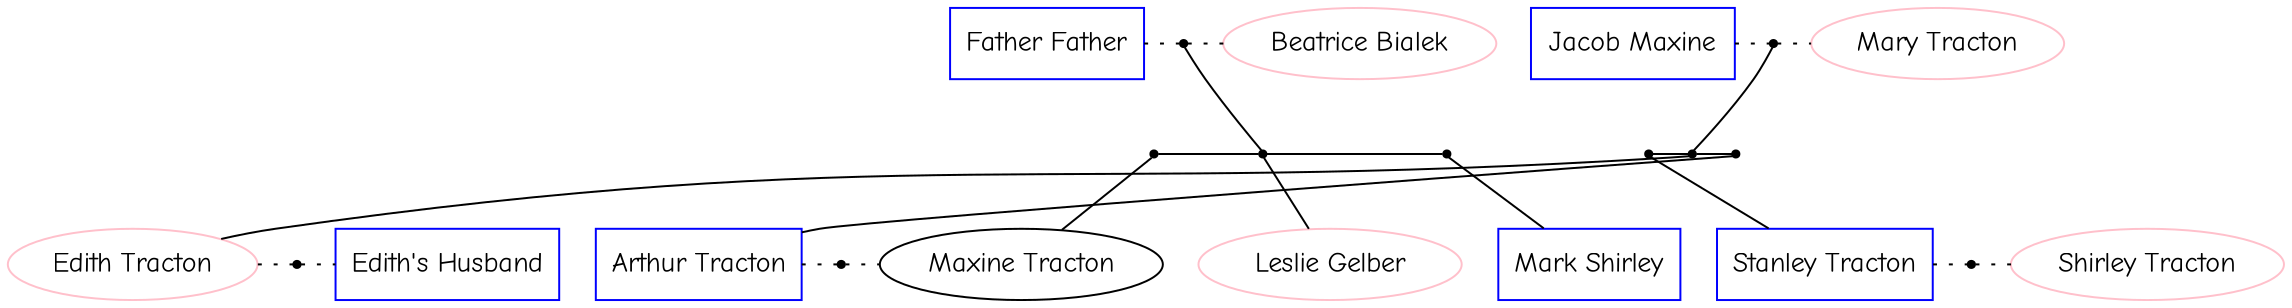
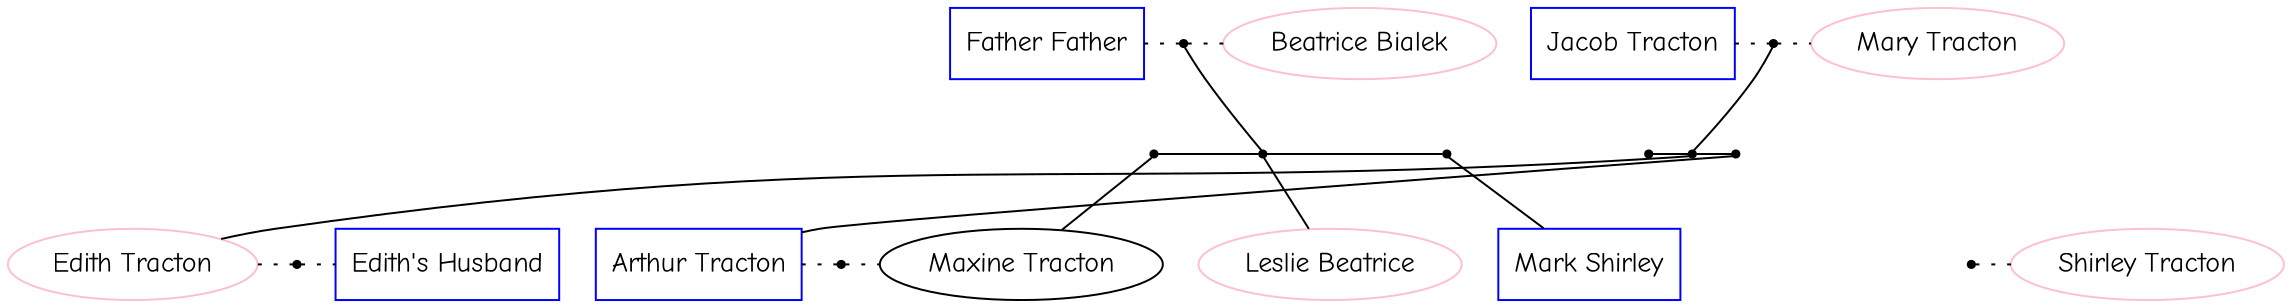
node "Jacob Maxine": label "Jacob Maxine" -> "Jacob Tracton"
node "Leslie Gelber": label "Leslie Gelber" -> "Leslie Beatrice"
node "Stanley Tracton": removed
